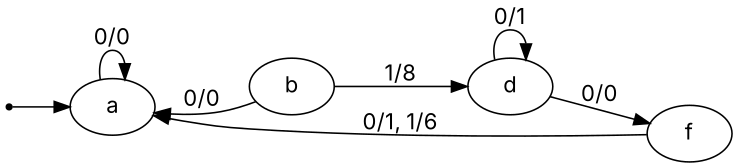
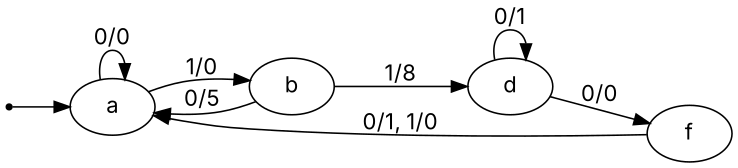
edge "a" -> "b": added, label "1/0"
edge "b" -> "a": label "0/0" -> "0/5"
edge "f" -> "a": label "0/1, 1/6" -> "0/1, 1/0"
